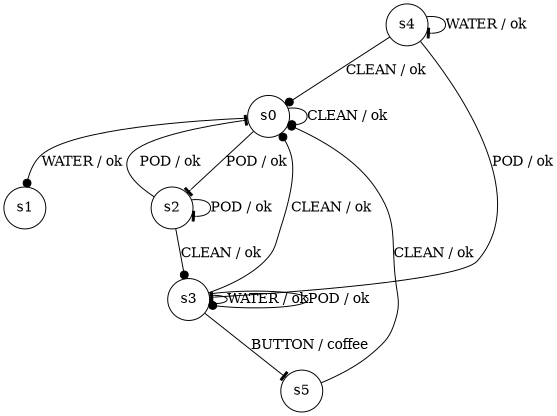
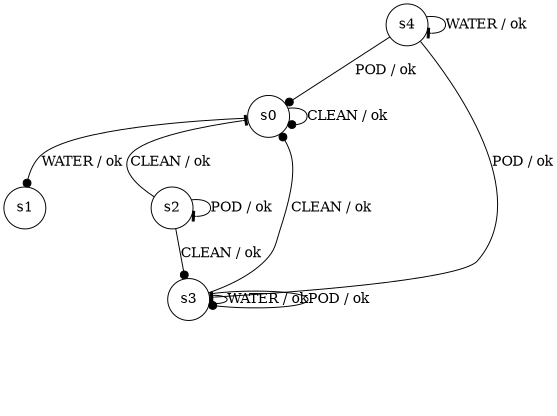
edge "s4" -> "s0": label "CLEAN / ok" -> "POD / ok"
edge "s0" -> "s2": removed, label "POD / ok"
edge "s2" -> "s0": label "POD / ok" -> "CLEAN / ok"
node "s5": removed
